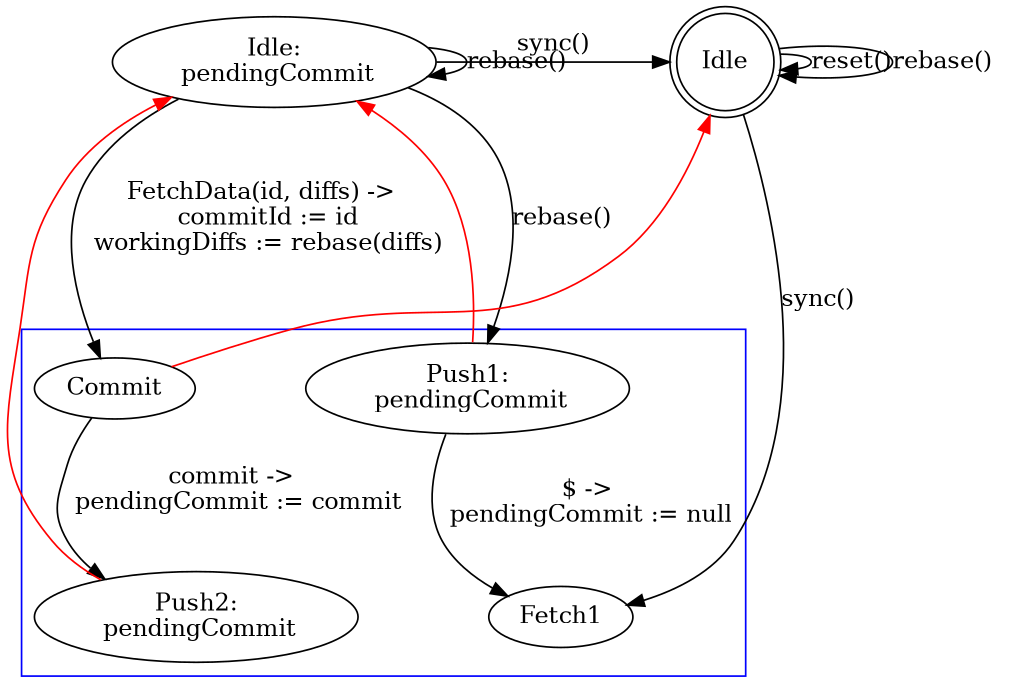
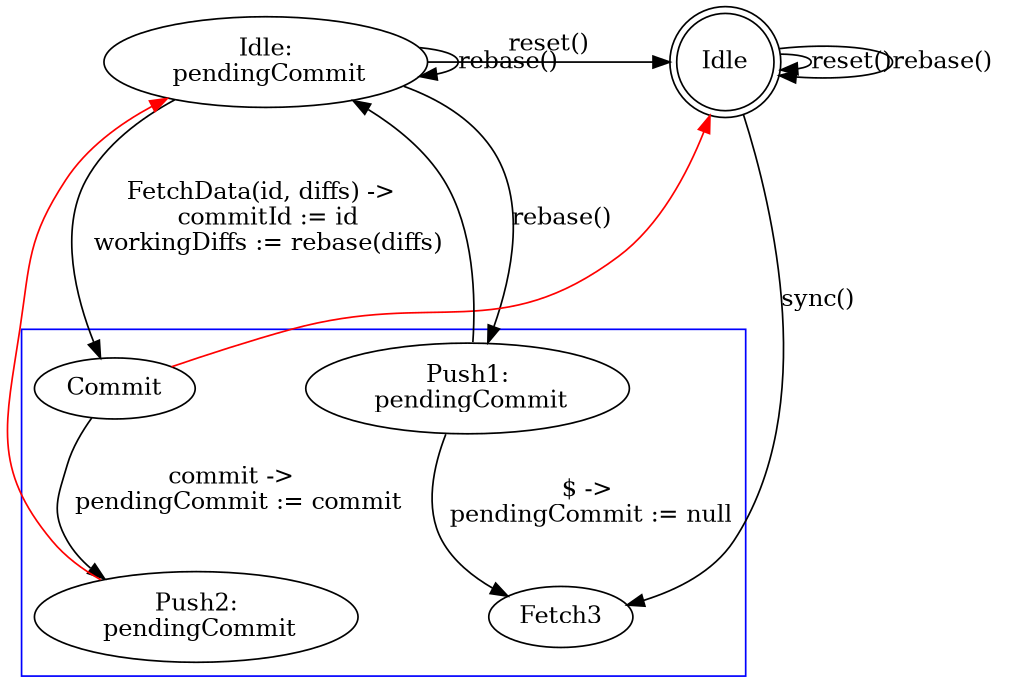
edge "Idle: pendingCommit" -> "Idle": label "sync()" -> "reset()"
edge "Push1: pendingCommit" -> "Idle: pendingCommit": color red -> black
node "Fetch1": label "Fetch1" -> "Fetch3"
